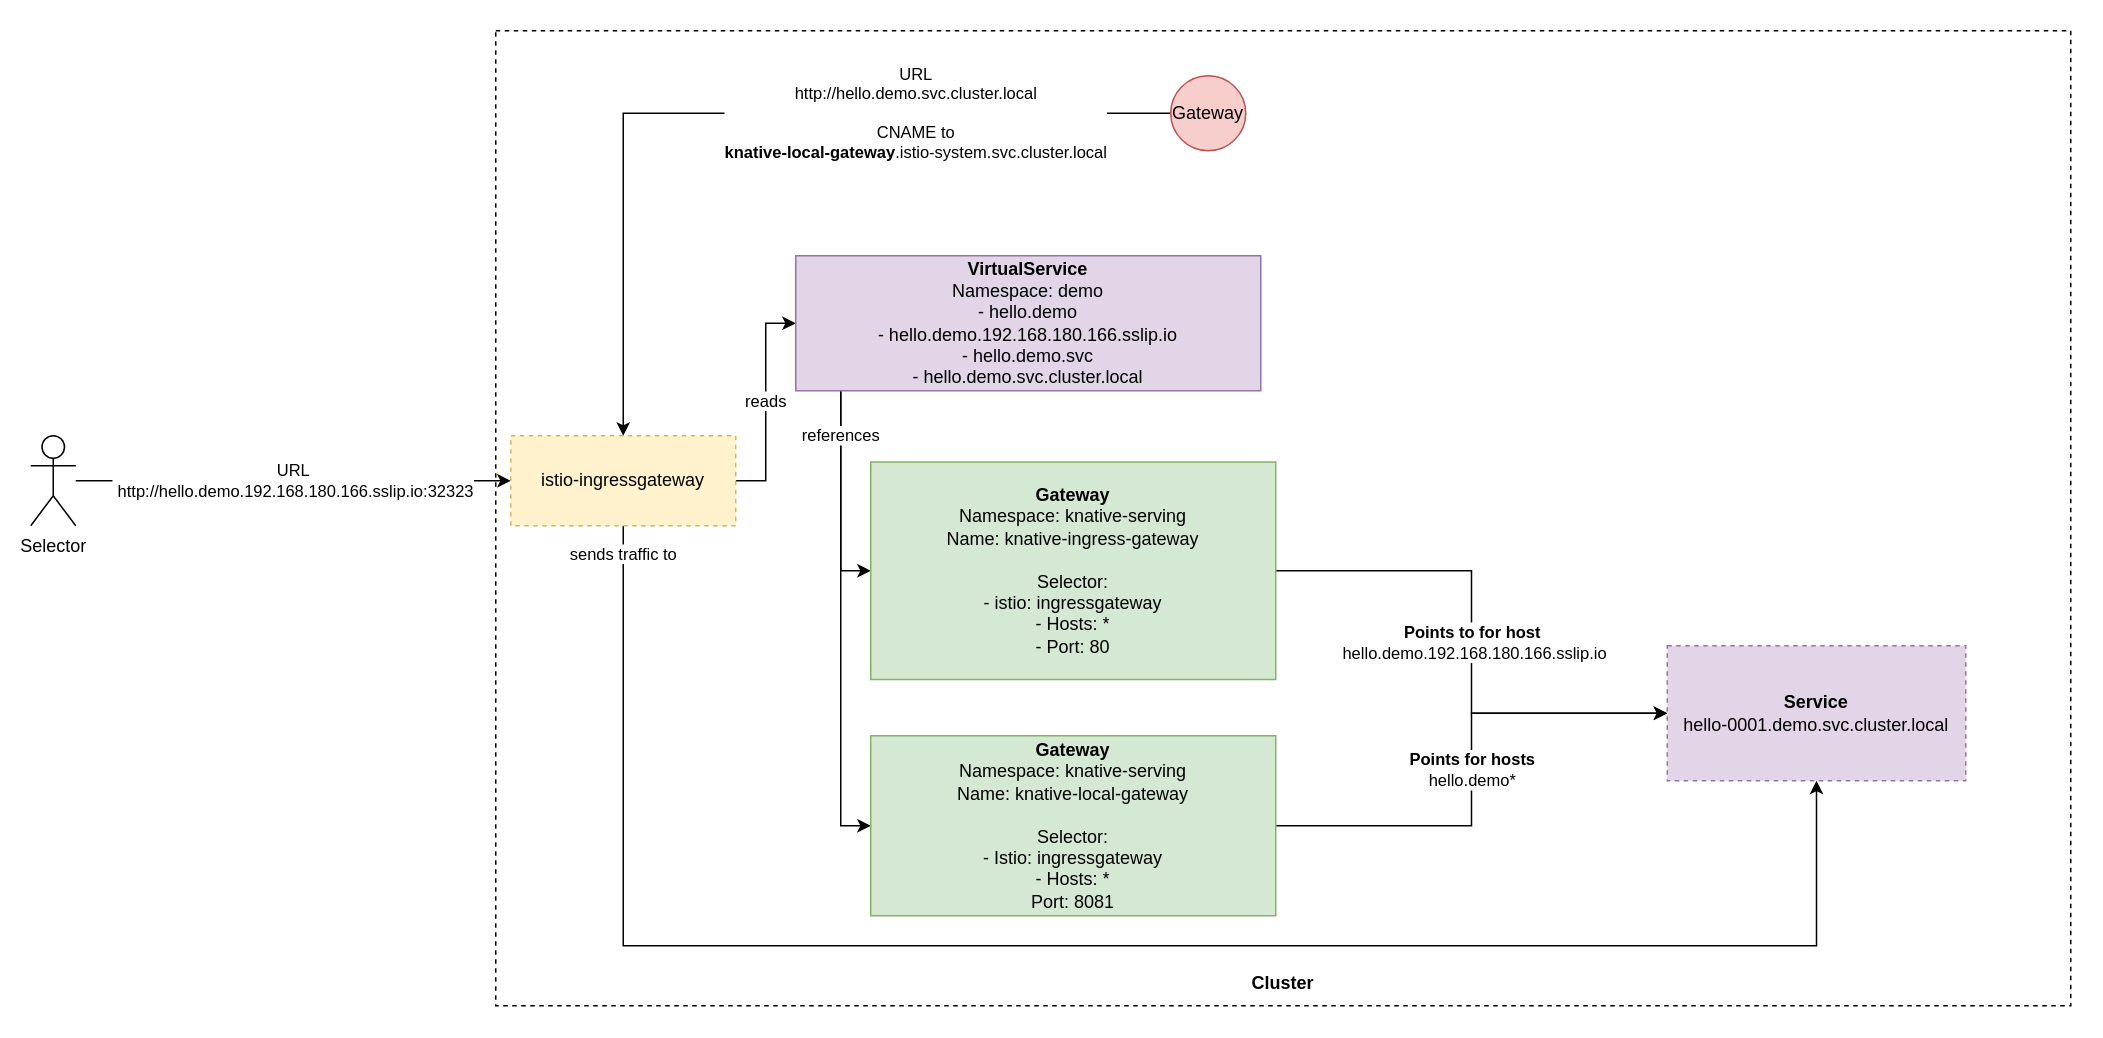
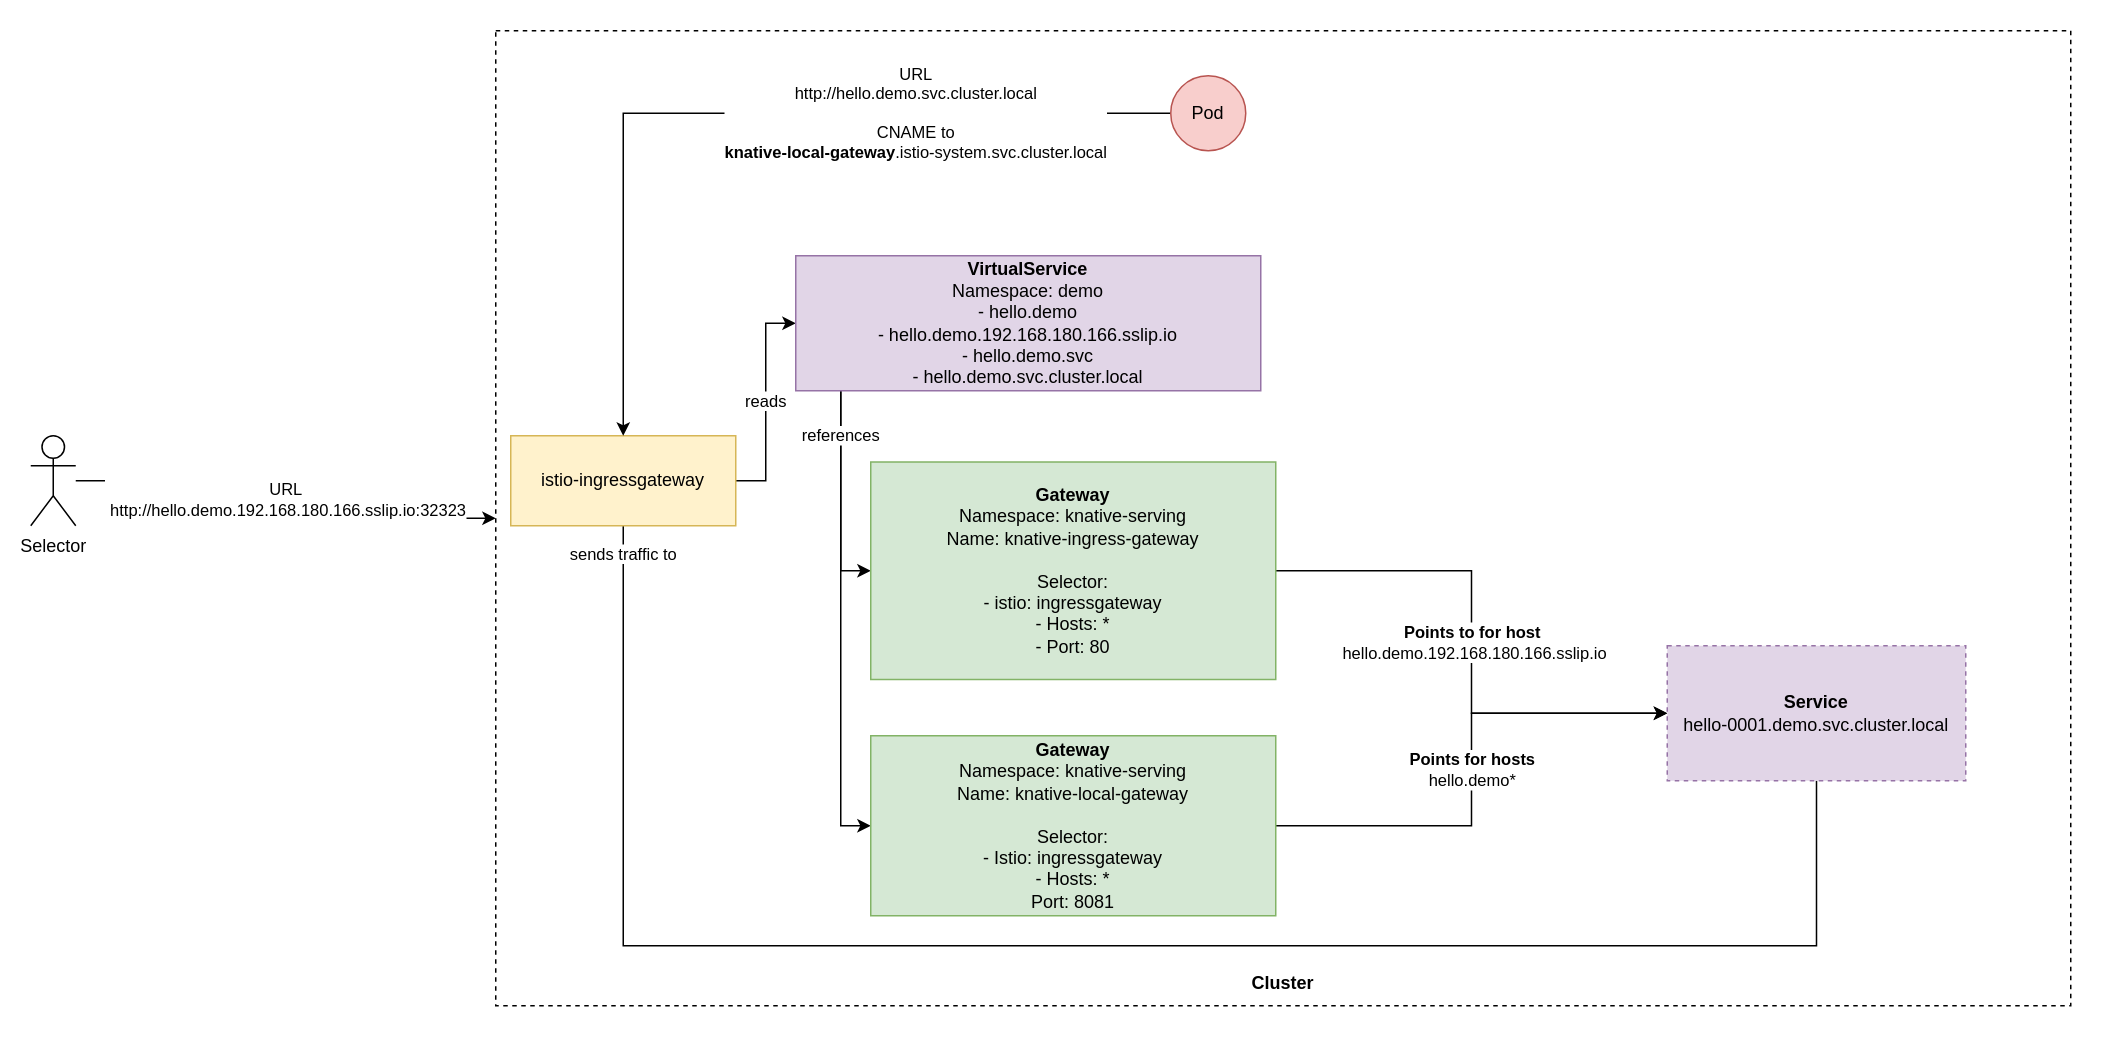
node "Gateway": label "Gateway" -> "Pod"
edge "Selector" -> "istio-ingressgateway": now "Selector" -> "Cluster"
node "istio-ingressgateway": style dashed -> solid
edge "istio-ingressgateway" -> "Service hello-0001.demo.svc.cluster.local": arrowhead classic -> none
